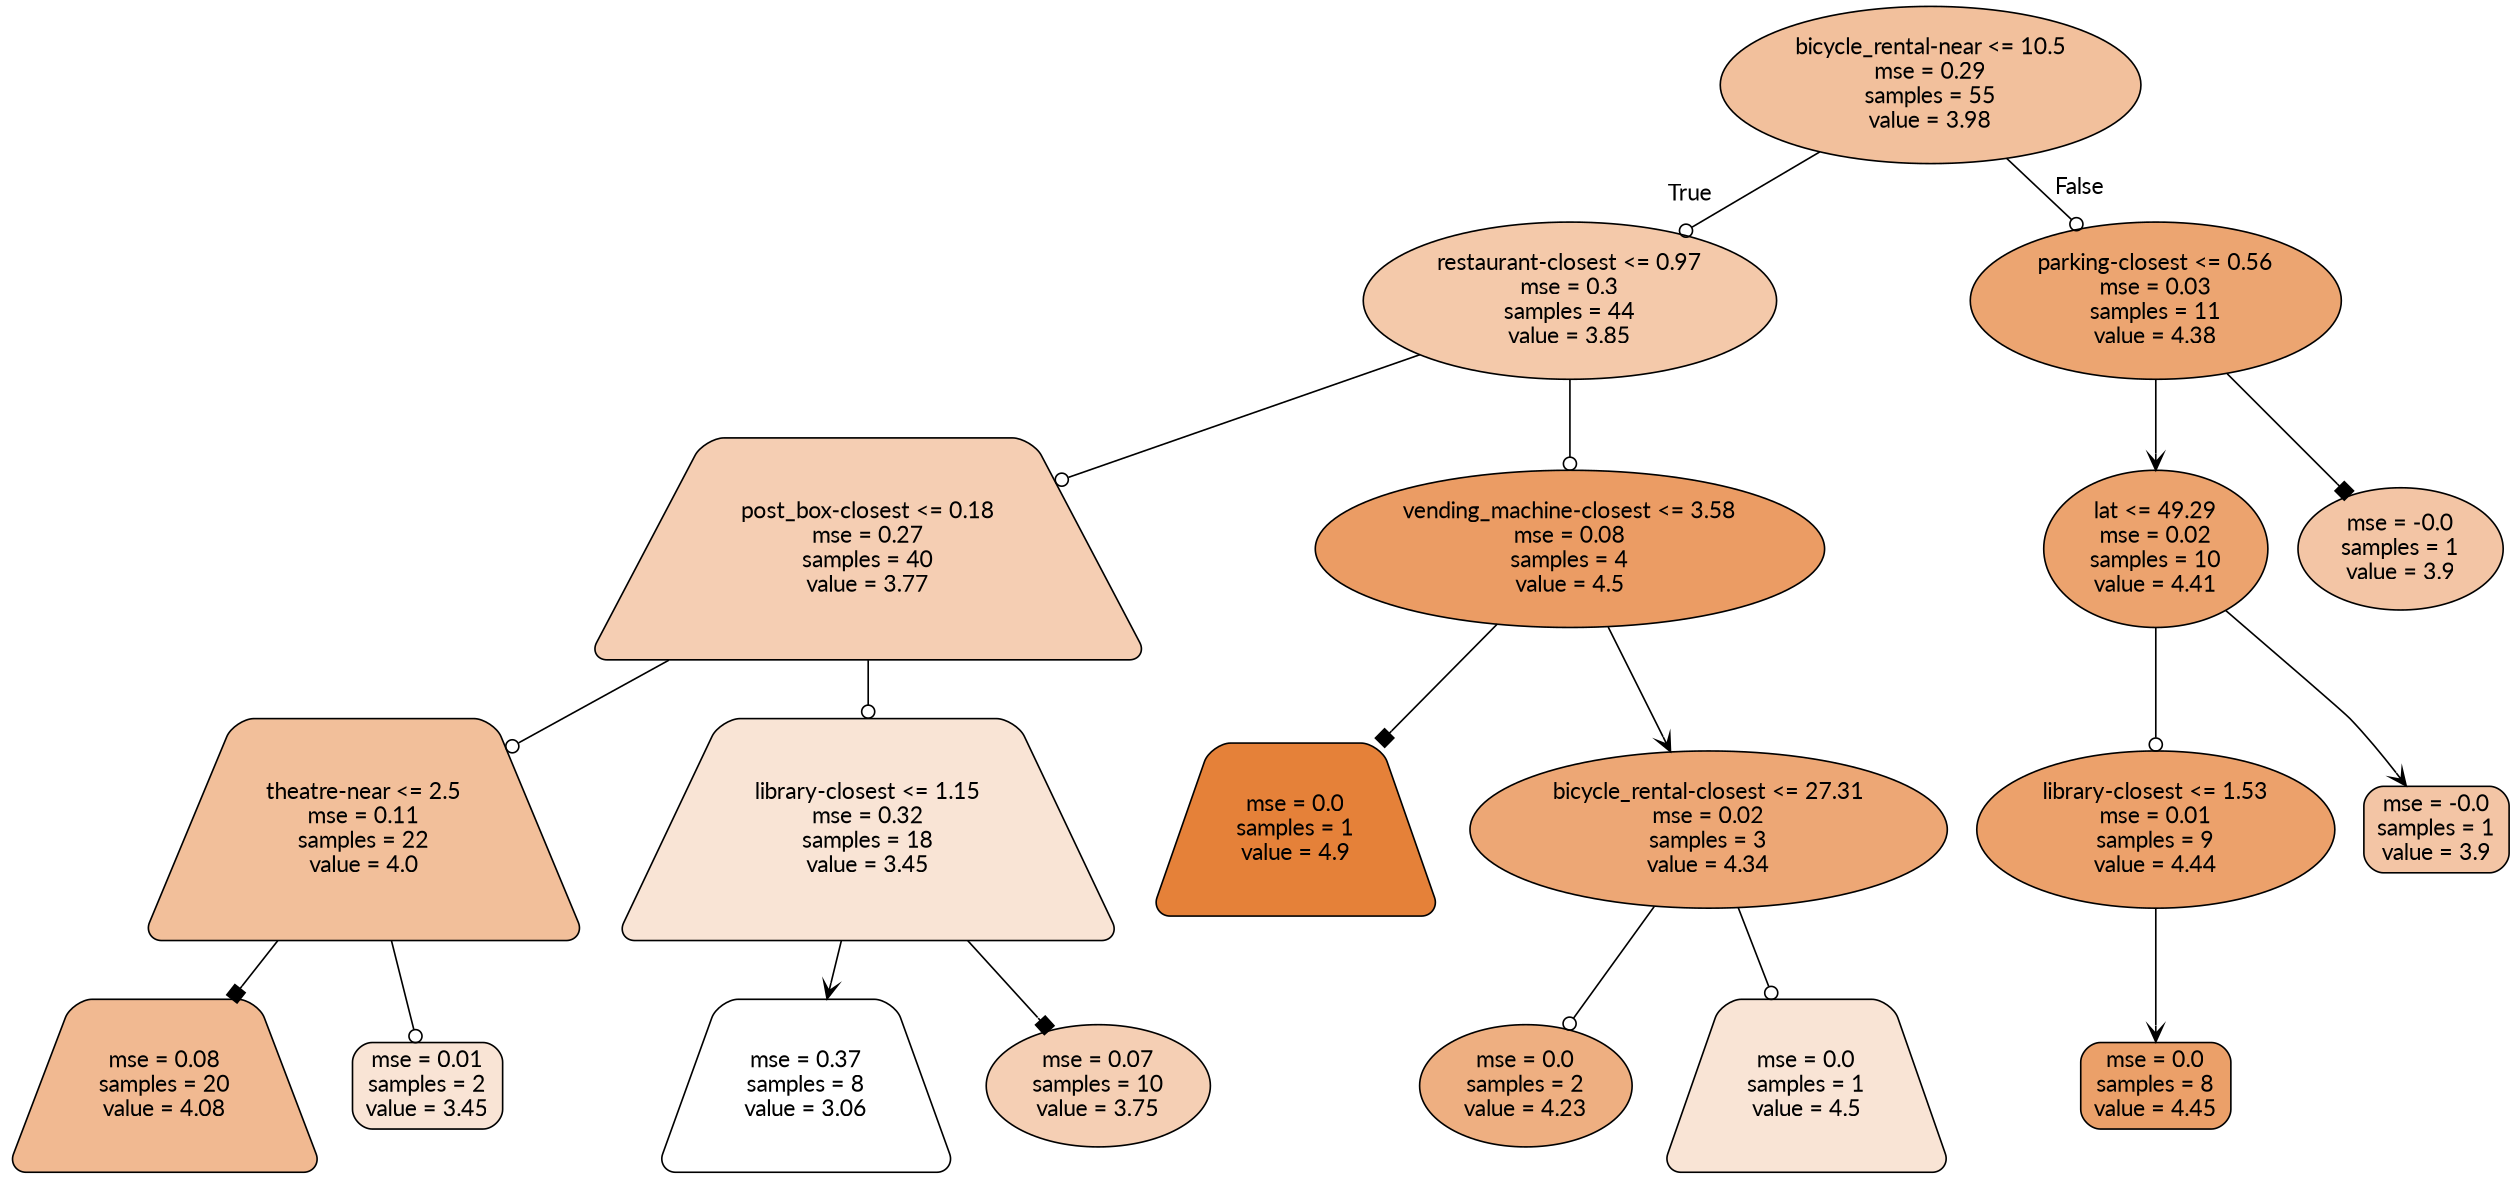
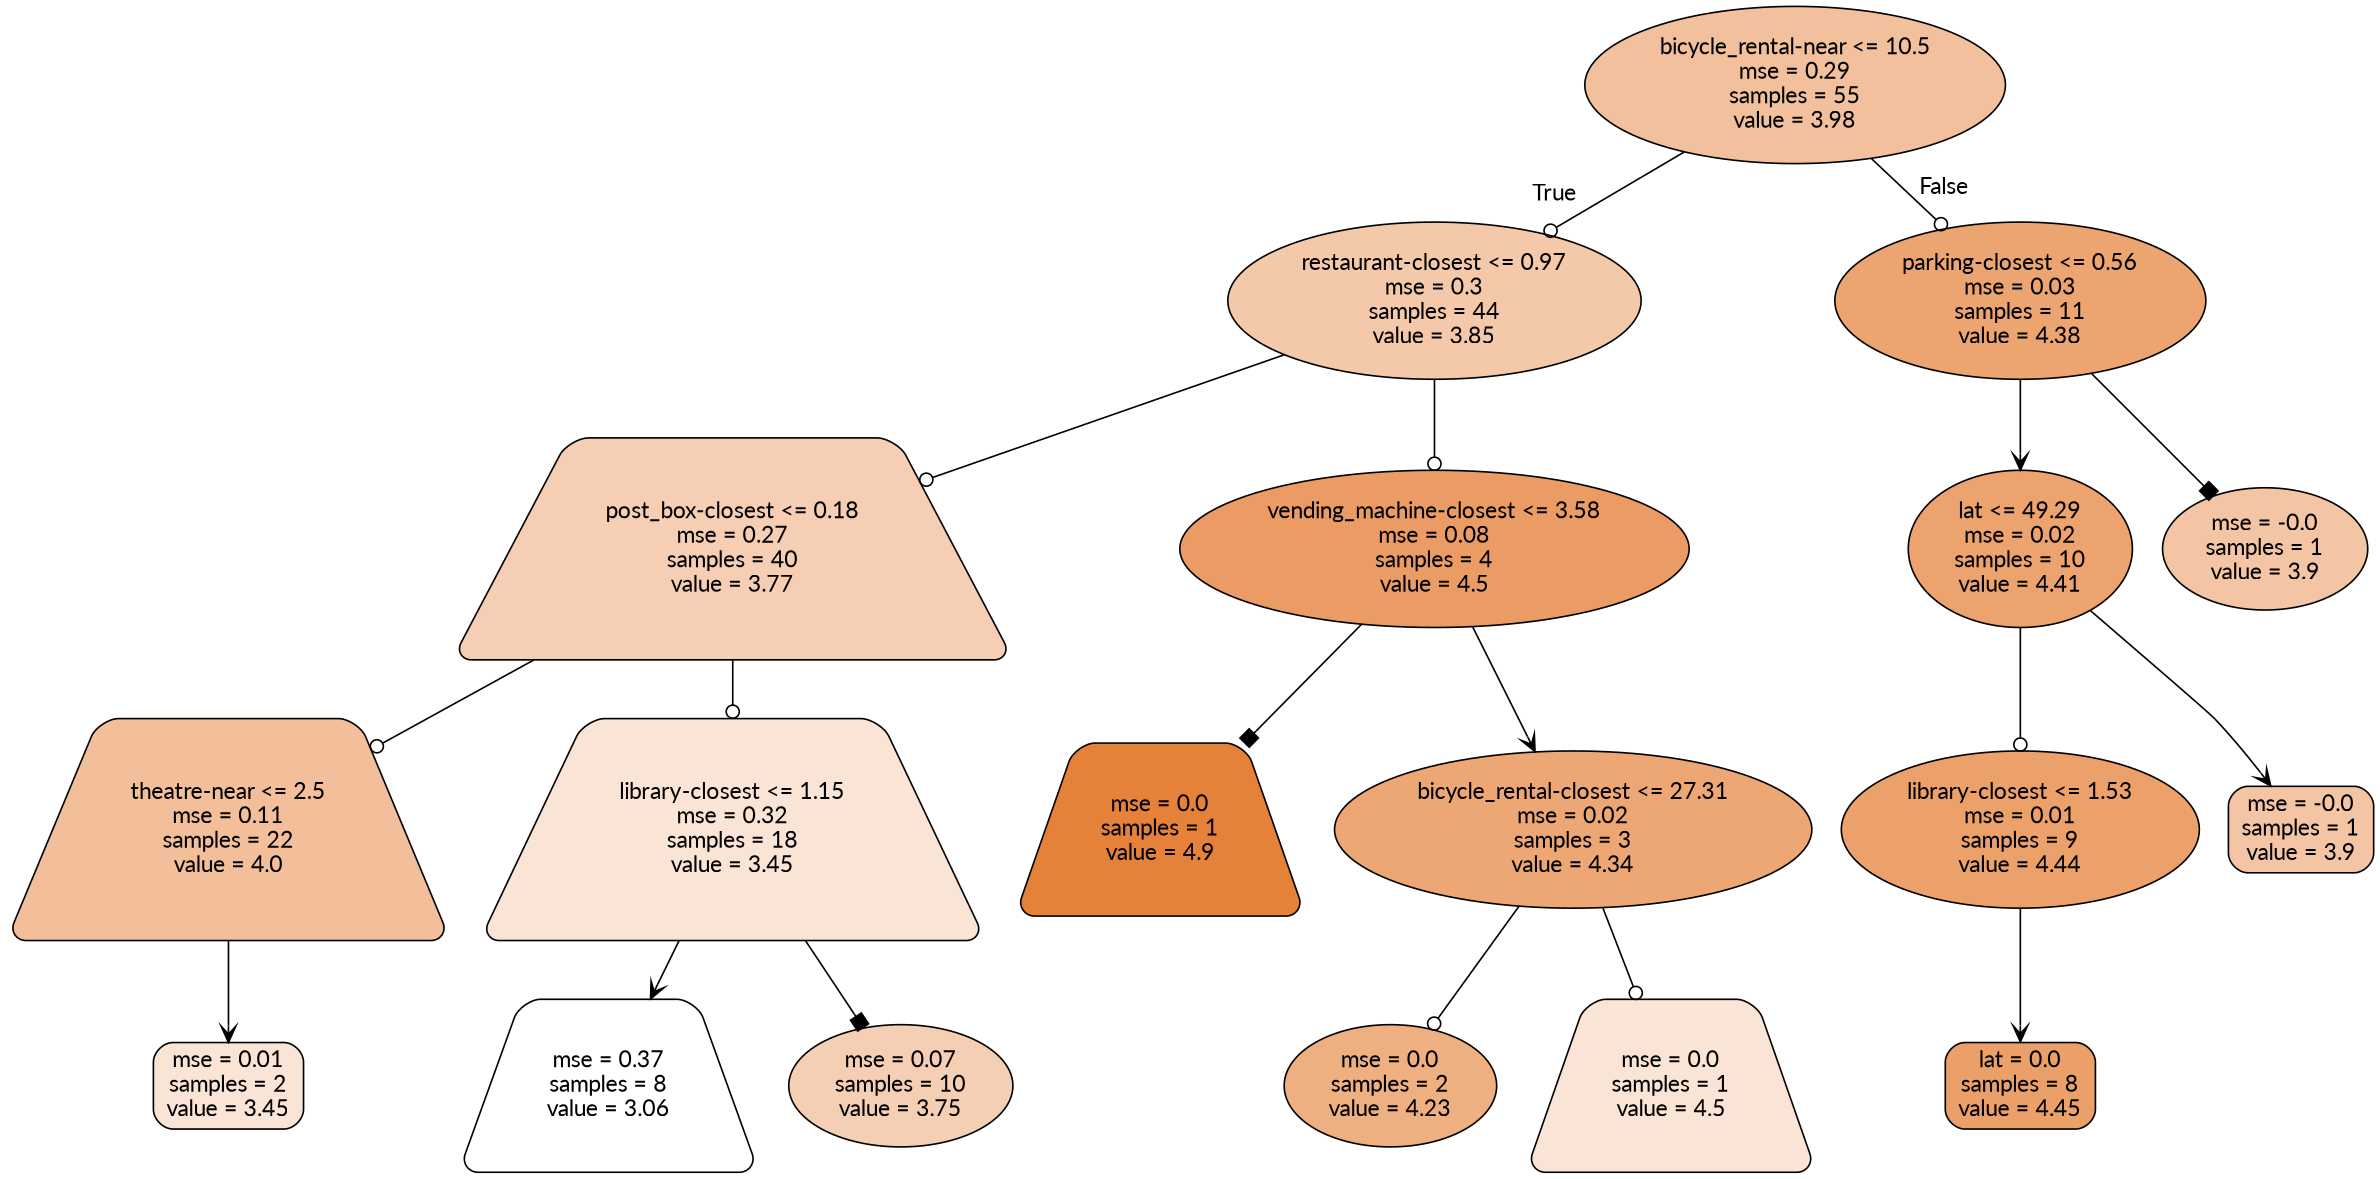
edge "theatre-near <= 2.5 mse = 0.11 samples = 22 value = 4.0" -> "mse = 0.01 samples = 2 value = 3.45": arrowhead odot -> vee
node "mse = 0.08 samples = 20 value = 4.08": removed
node "mse = 0.0 samples = 8 value = 4.45": label "mse = 0.0 samples = 8 value = 4.45" -> "lat = 0.0 samples = 8 value = 4.45"
